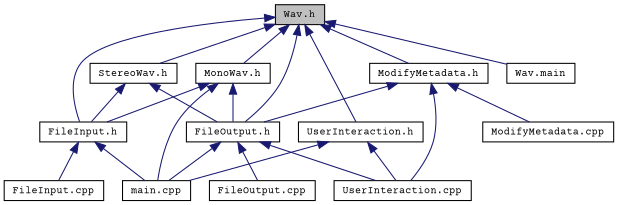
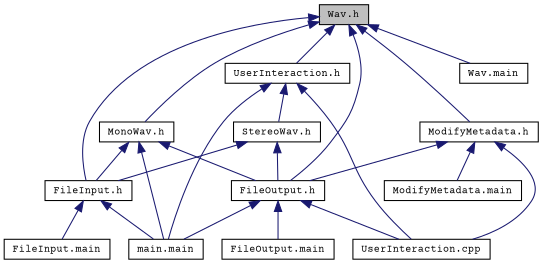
edge "StereoWav.h" -> "Wav.h": now "StereoWav.h" -> "UserInteraction.h"
node "ModifyMetadata.cpp": label "ModifyMetadata.cpp" -> "ModifyMetadata.main"
node "FileInput.cpp": label "FileInput.cpp" -> "FileInput.main"
node "main.cpp": label "main.cpp" -> "main.main"
node "FileOutput.cpp": label "FileOutput.cpp" -> "FileOutput.main"
